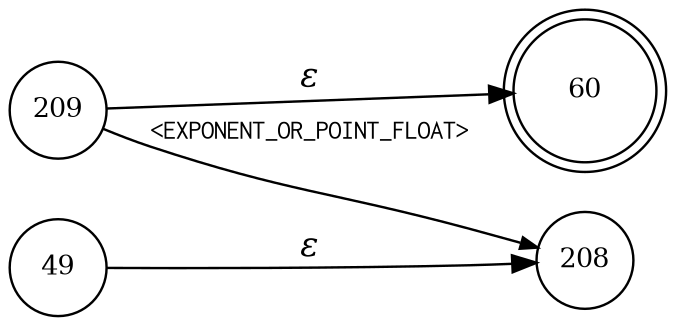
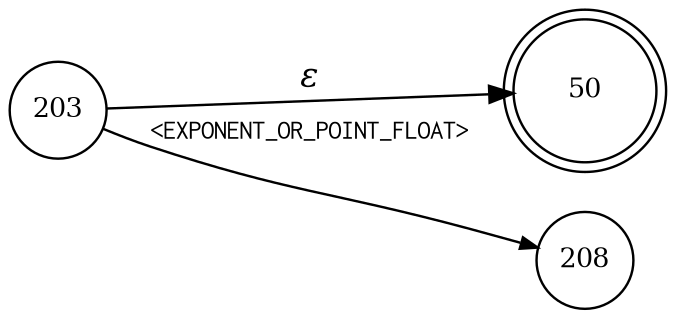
node "60": label "60" -> "50"
node "209": label "209" -> "203"
node "49": removed
